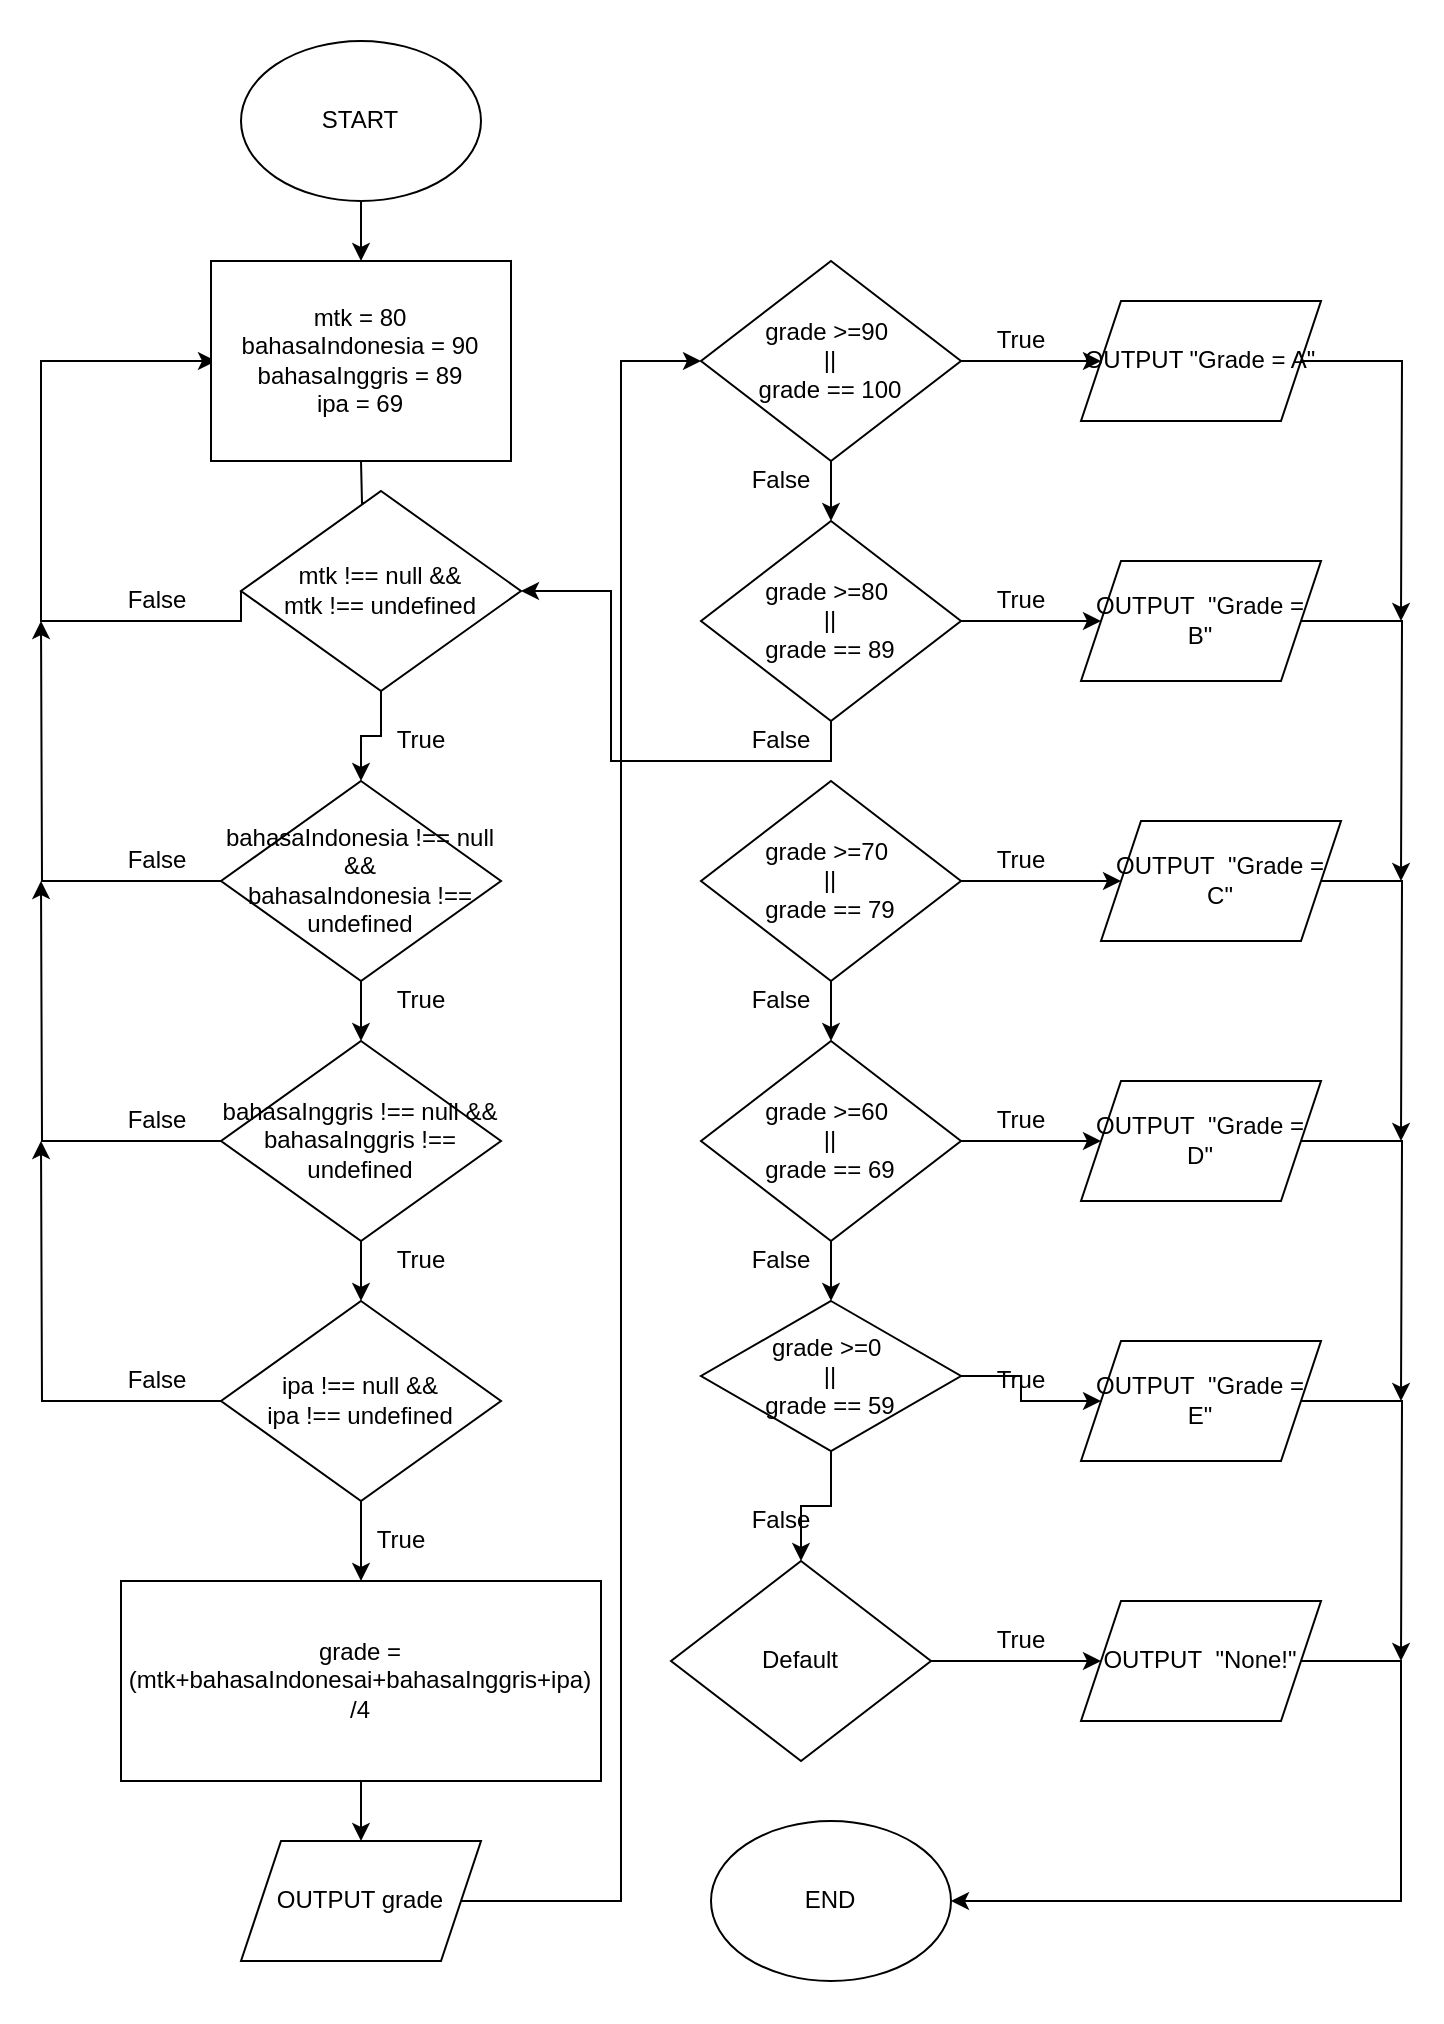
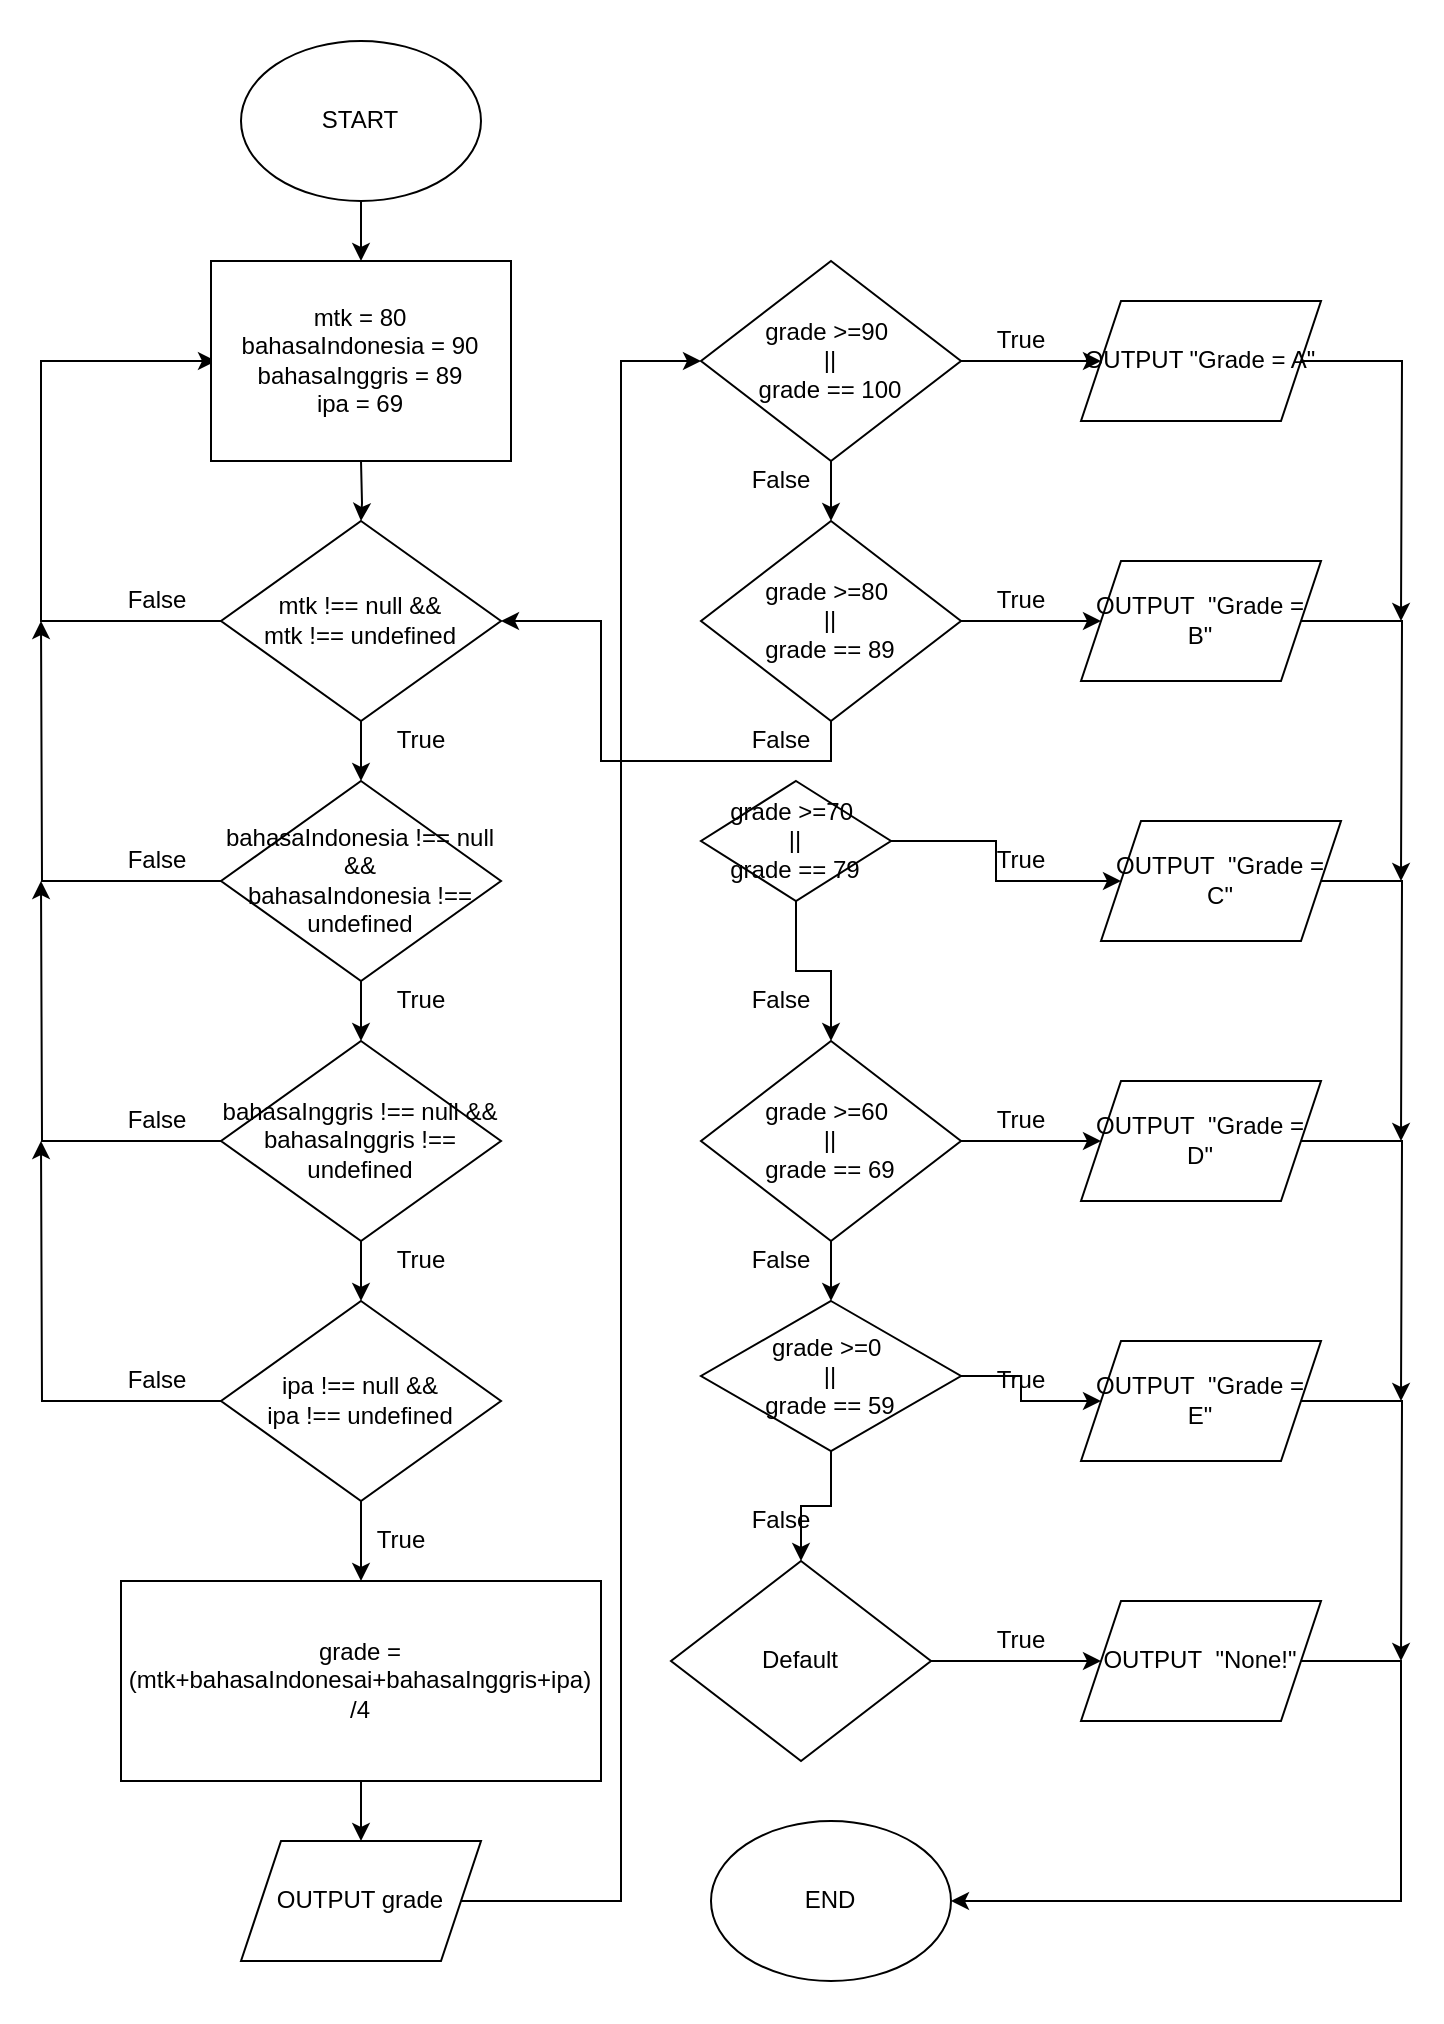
node "mtk !== null && mtk !== undefined": moved (381, 591) -> (361, 621)
node "grade >=70 || grade == 79": size 260x200 -> 190x120
